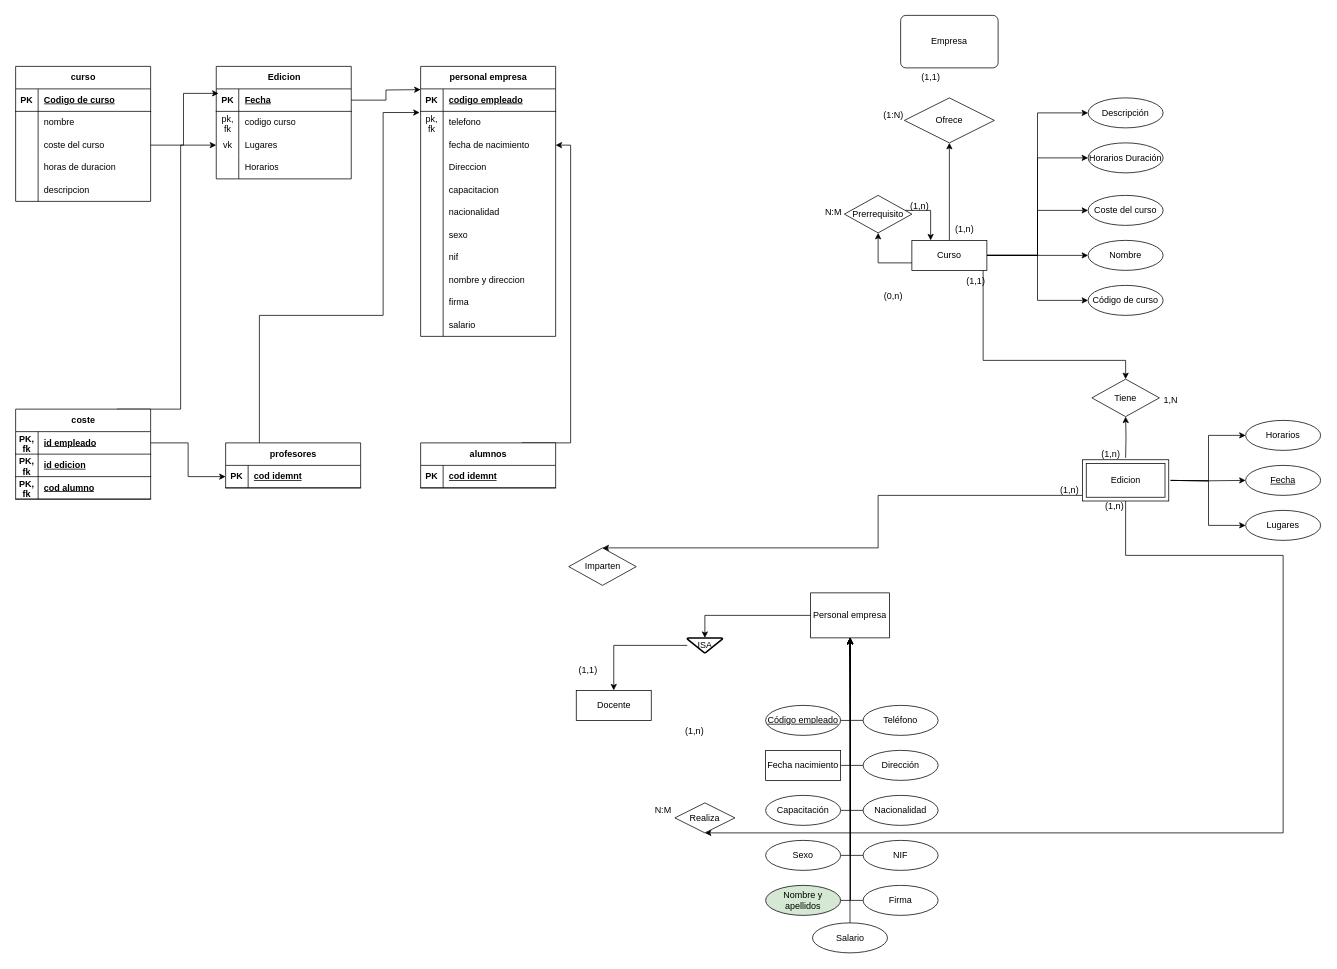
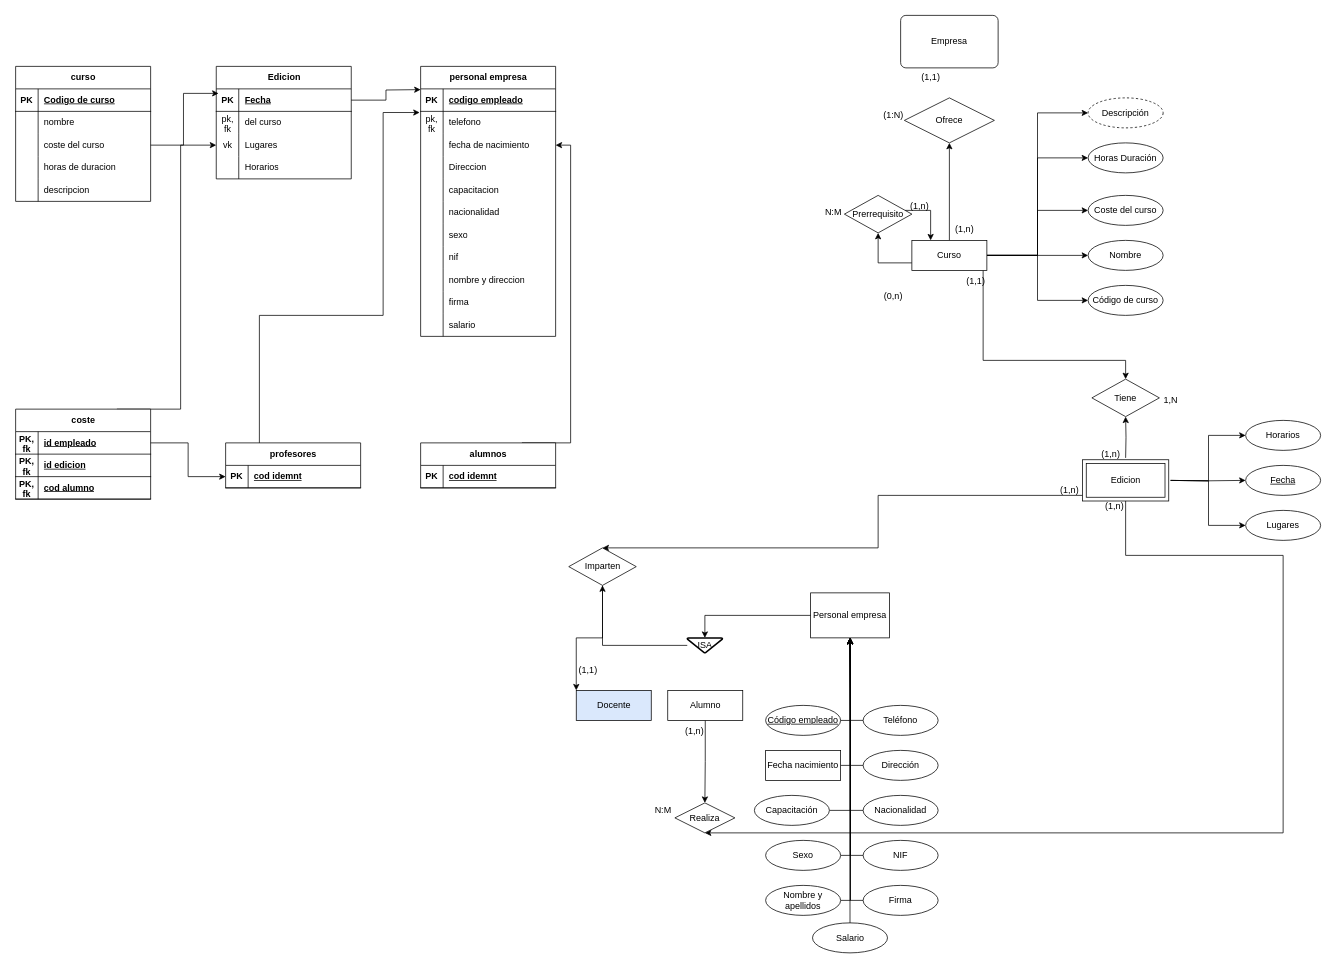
node "Descripción": style solid -> dashed
node "codigo curso": label "codigo curso" -> "del curso"
node "Horarios Duración": label "Horarios Duración" -> "Horas Duración"
edge "Imparten" -> "Docente": added
edge "ISA" -> "Docente": now "ISA" -> "Imparten"
node "Docente": fillcolor #ffffff -> #dae8fc
node "Alumno": added
edge "Alumno" -> "Realiza": added
node "Capacitación": moved (803, 810) -> (792, 810)
node "Nombre y apellidos": fillcolor #d5e8d4 -> #ffffff
